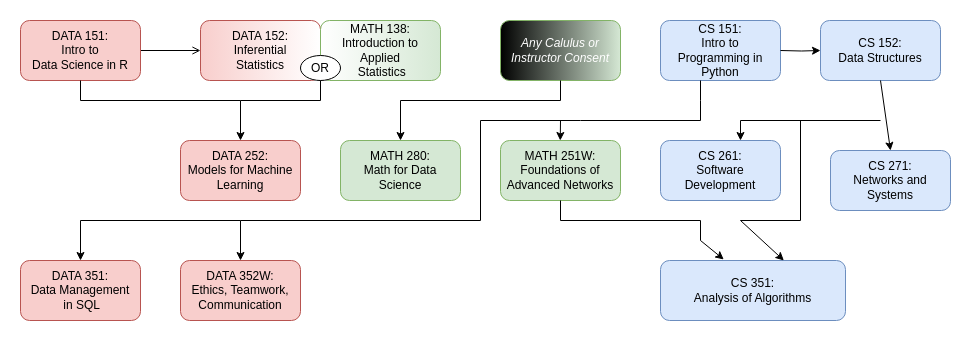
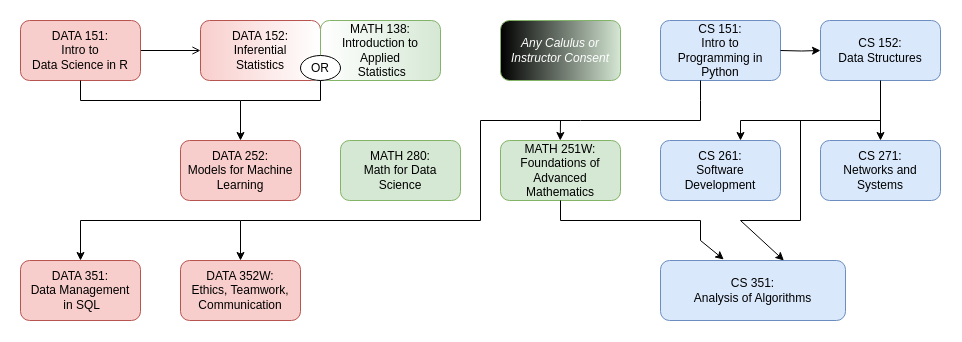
edge "Any Calulus or Instructor Consent" -> "MATH 280: Math for Data Science": removed
node "MATH 251W: Foundations of Advanced Networks": label "MATH 251W: Foundations of Advanced Networks" -> "MATH 251W: Foundations of Advanced Mathematics"
node "CS 271: Networks and Systems": moved (891, 181) -> (881, 171)
